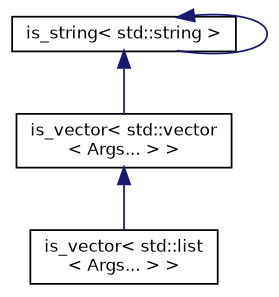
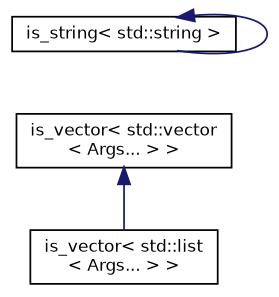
edge "is_vector< std::vector < Args... > >" -> "is_string< std::string >": removed
